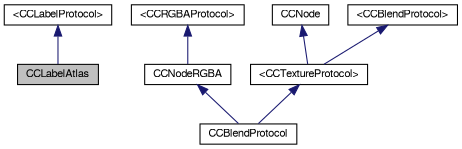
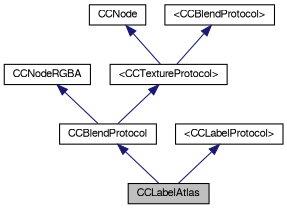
node "<CCRGBAProtocol>": removed
edge "CCLabelAtlas" -> "CCBlendProtocol": added
